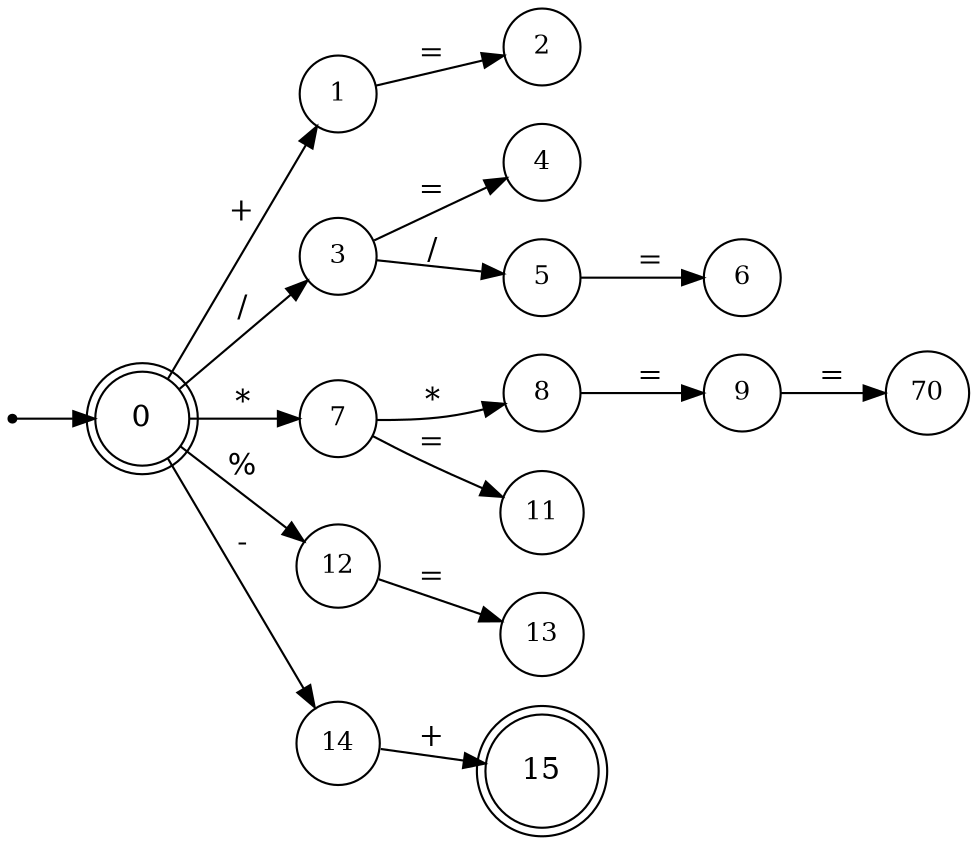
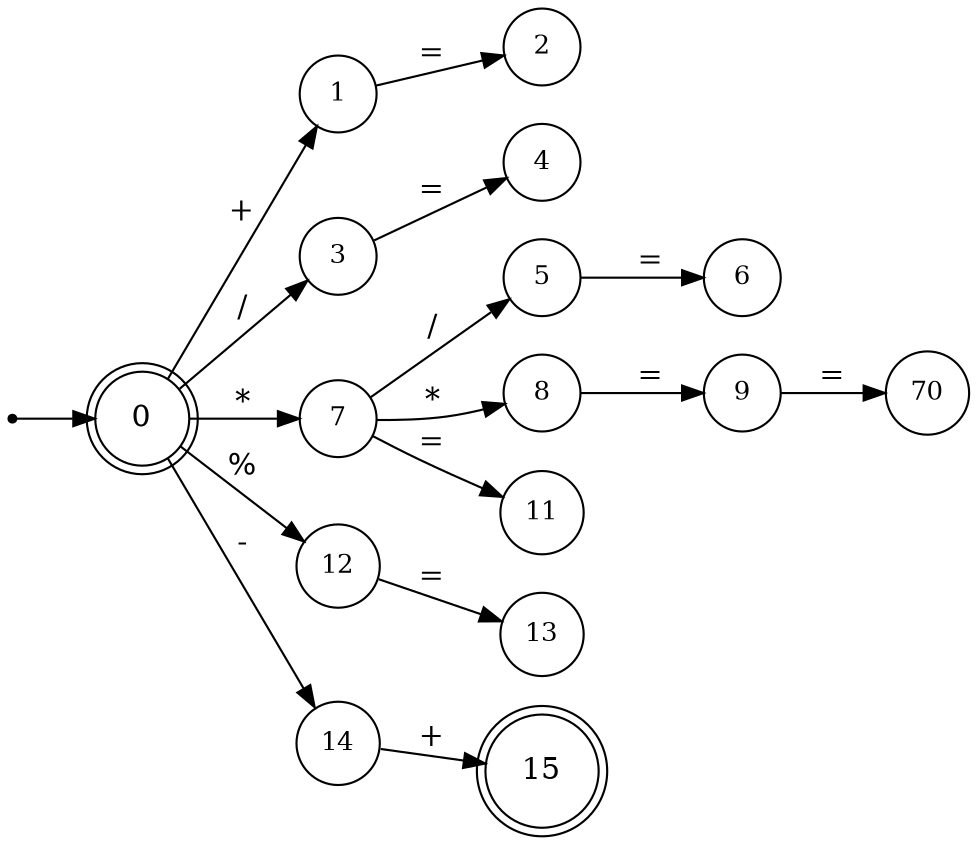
edge "3" -> "5": now "7" -> "5"
